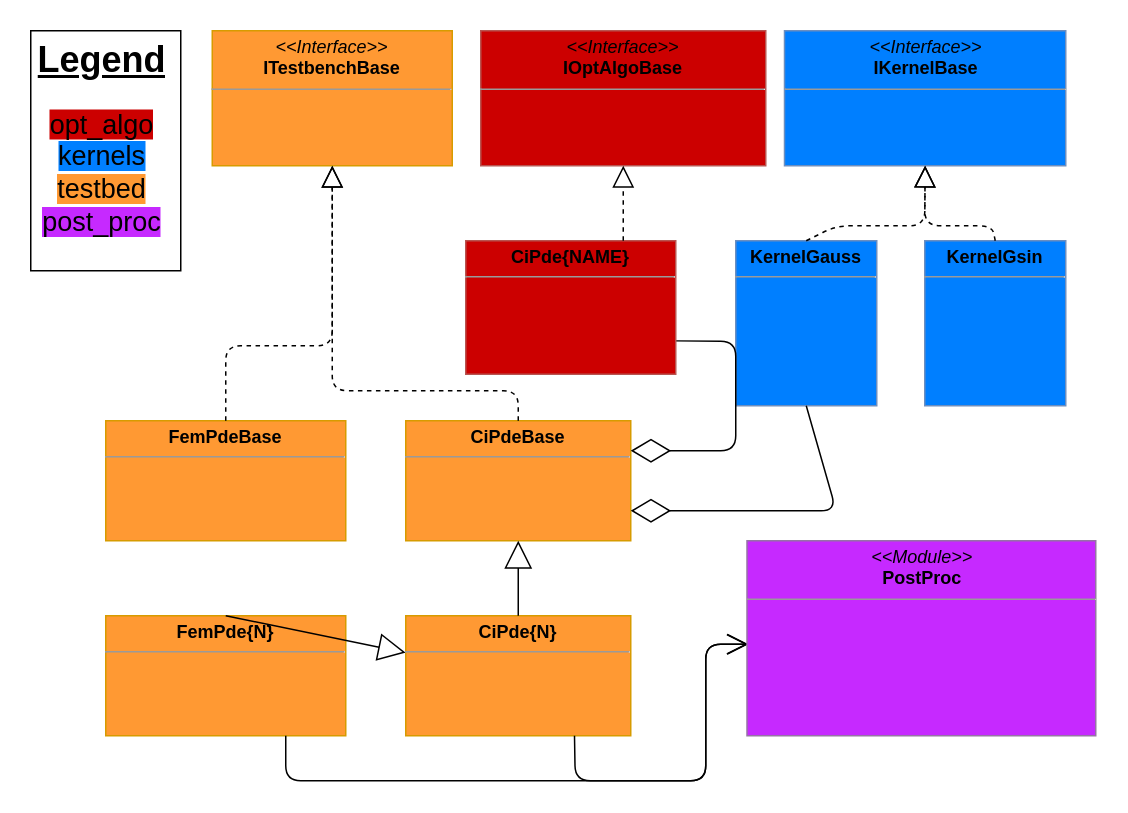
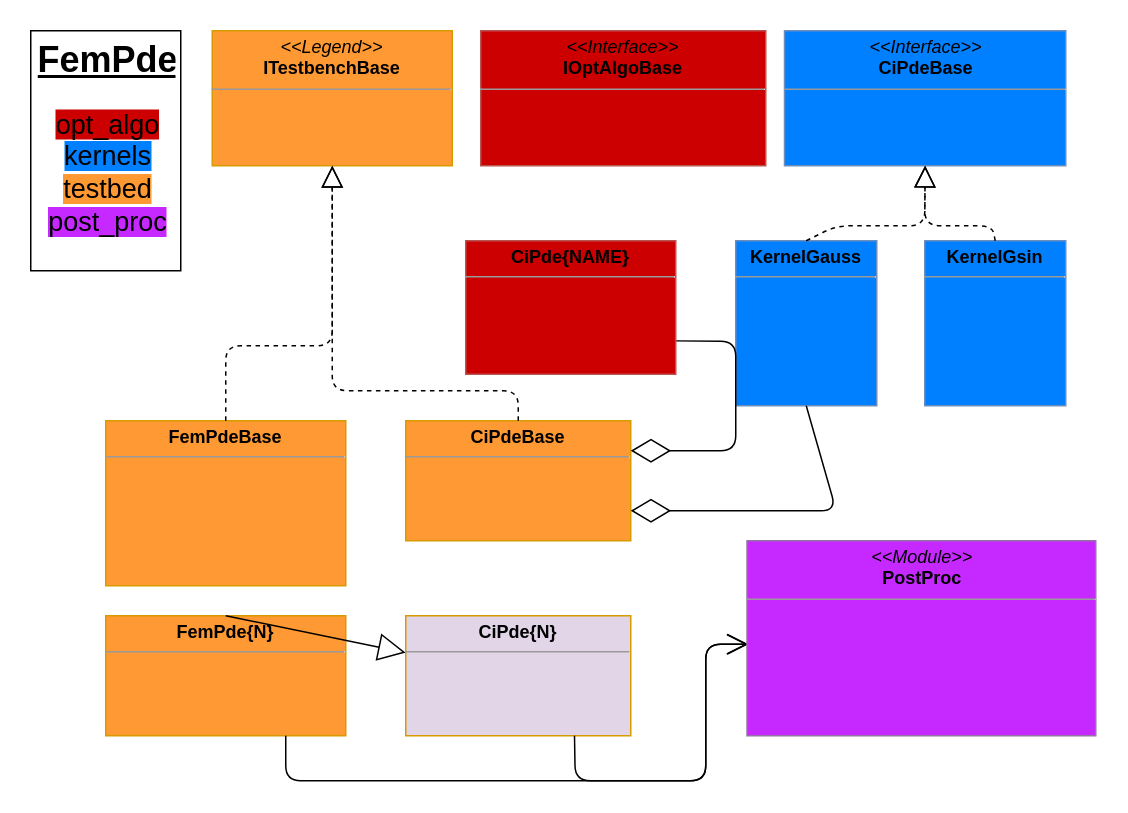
node "<<Interface>> ITestbenchBase": label "<<Interface>> ITestbenchBase" -> "<<Legend>> ITestbenchBase"
node "<<Interface>> IKernelBase": label "<<Interface>> IKernelBase" -> "<<Interface>> CiPdeBase"
node "Legend opt_algo kernels testbed post_proc": label "Legend opt_algo kernels testbed post_proc" -> "FemPde opt_algo kernels testbed post_proc"
edge "CiPde{NAME}" -> "<<Interface>> IOptAlgoBase": removed
node "FemPdeBase": size 240x120 -> 240x165
edge "CiPde{N}" -> "CiPdeBase": removed
node "CiPde{N}": fillcolor #ff9933 -> #e1d5e7
